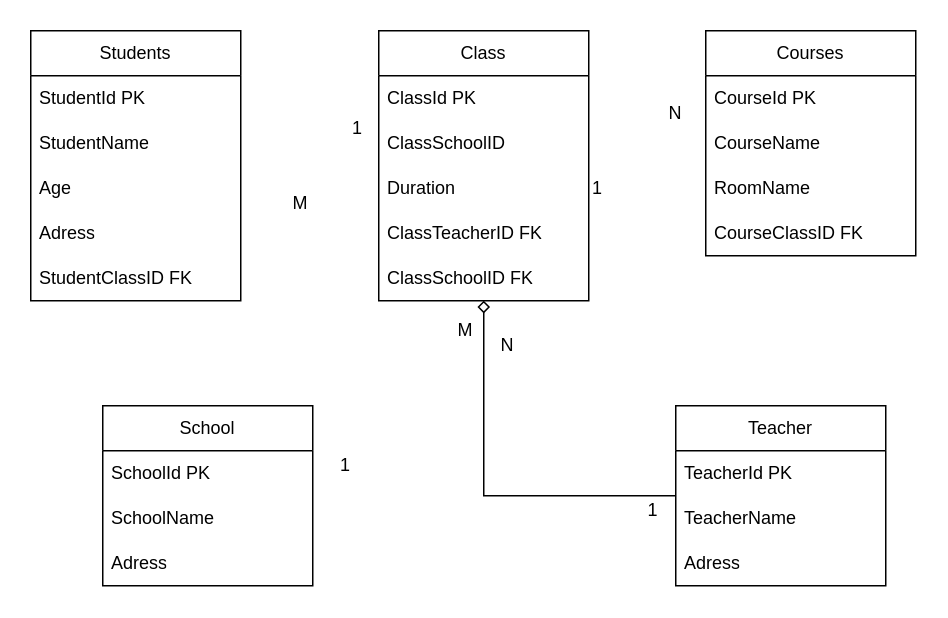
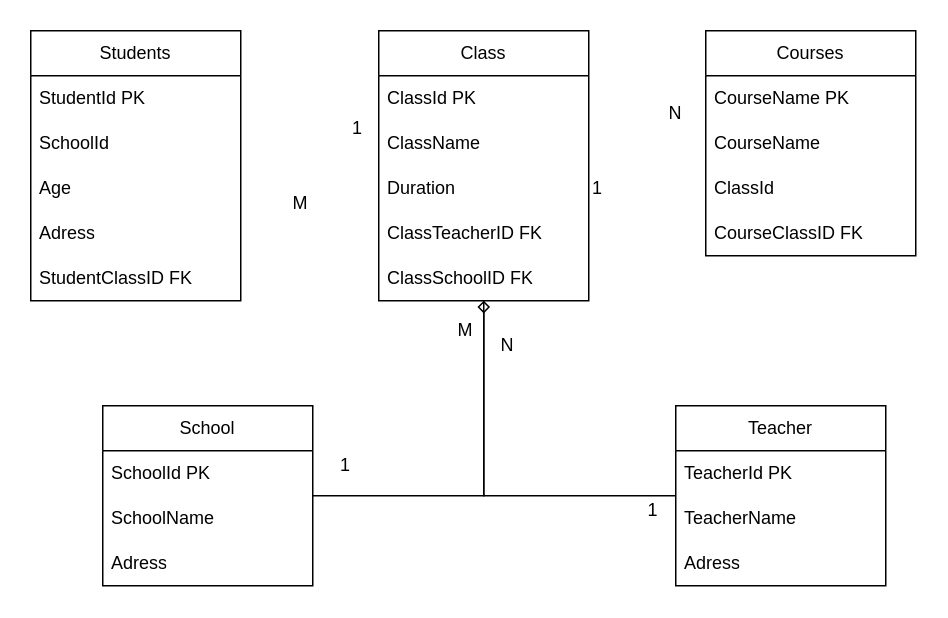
node "CourseId PK": label "CourseId PK" -> "CourseName PK"
node "StudentName": label "StudentName" -> "SchoolId"
node "ClassSchoolID": label "ClassSchoolID" -> "ClassName"
node "RoomName": label "RoomName" -> "ClassId"
edge "Class" -- "School": added
